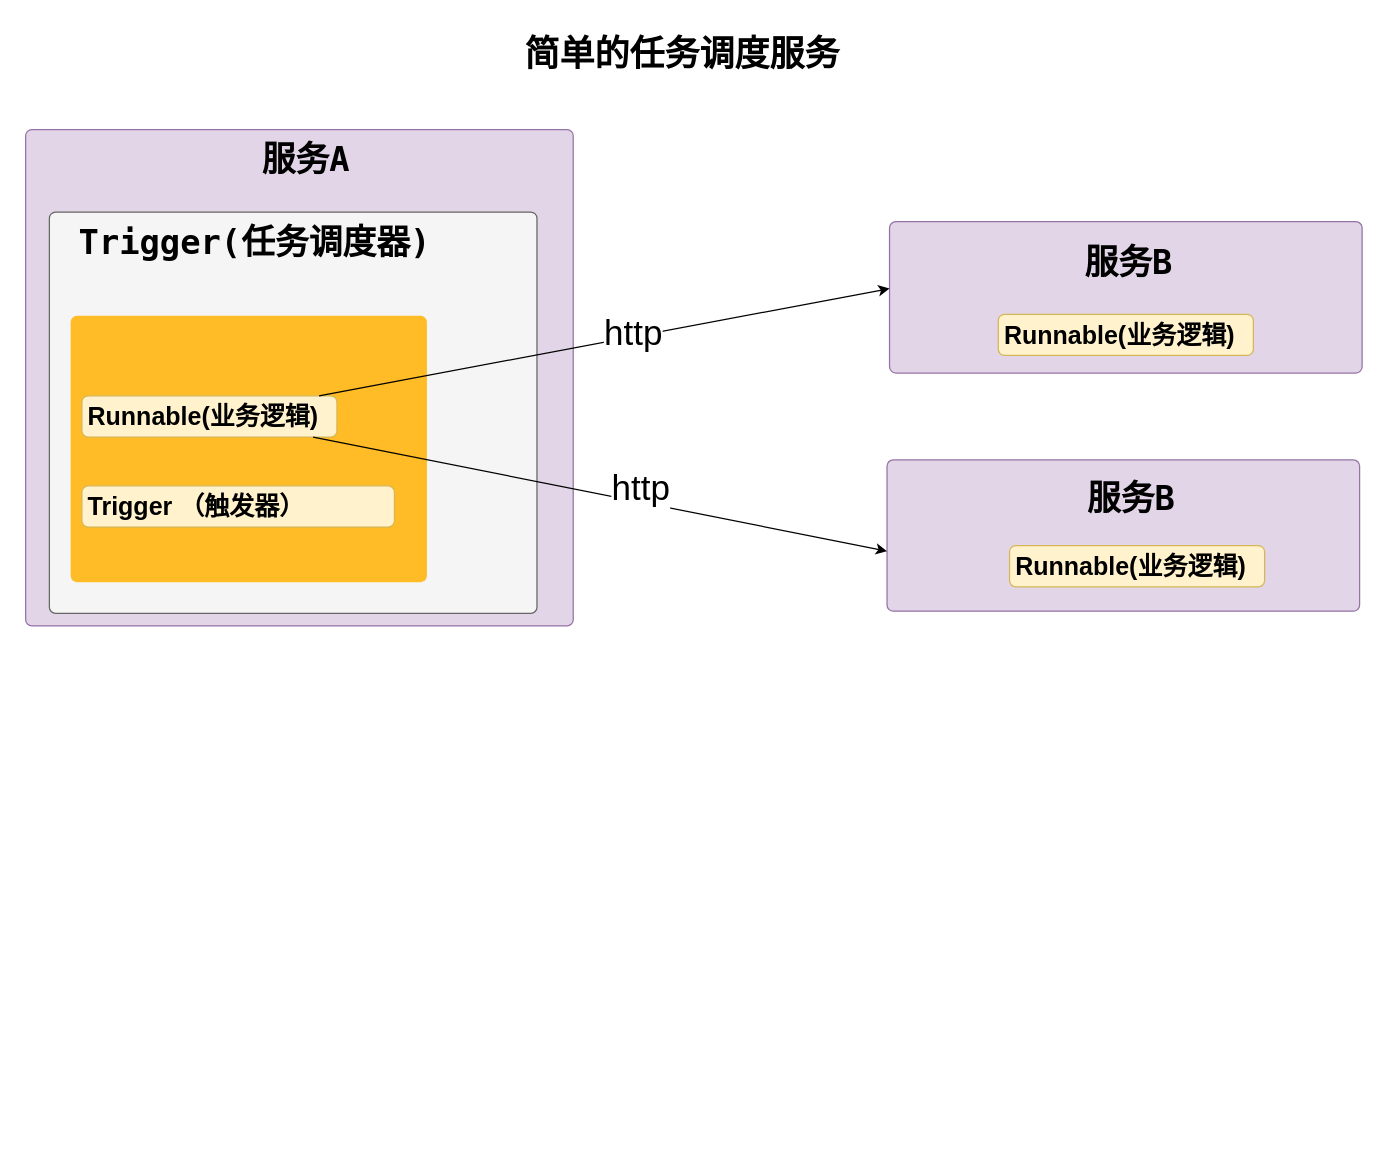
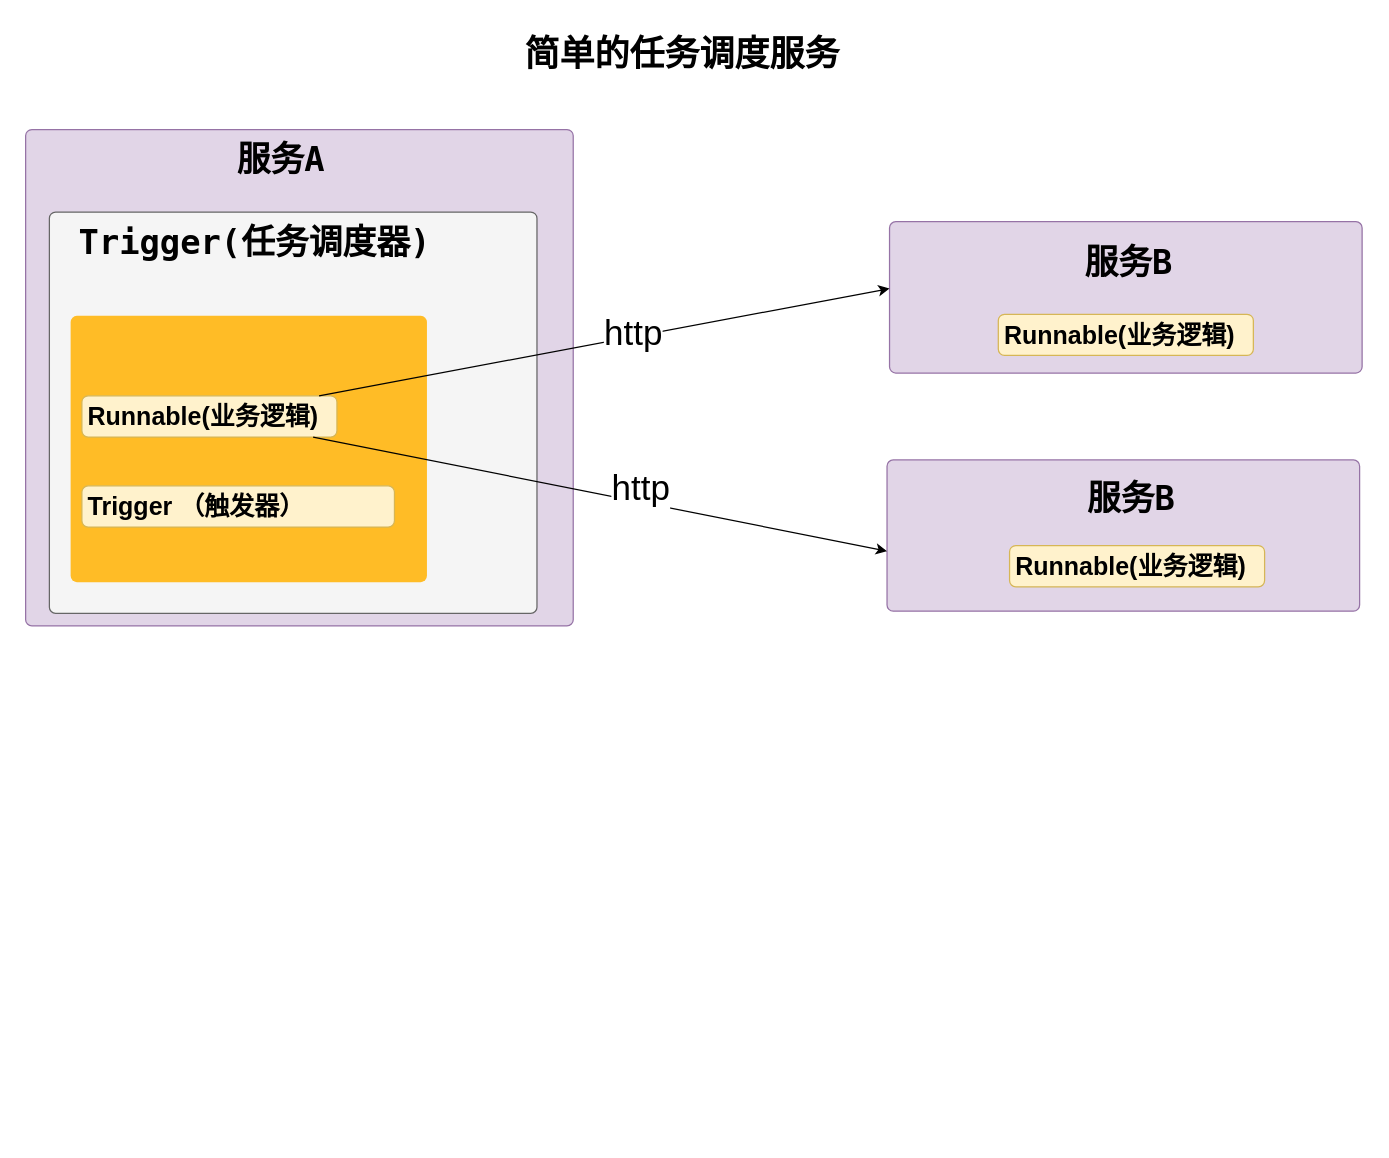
node "服务A": moved (305, 160) -> (280, 160)
